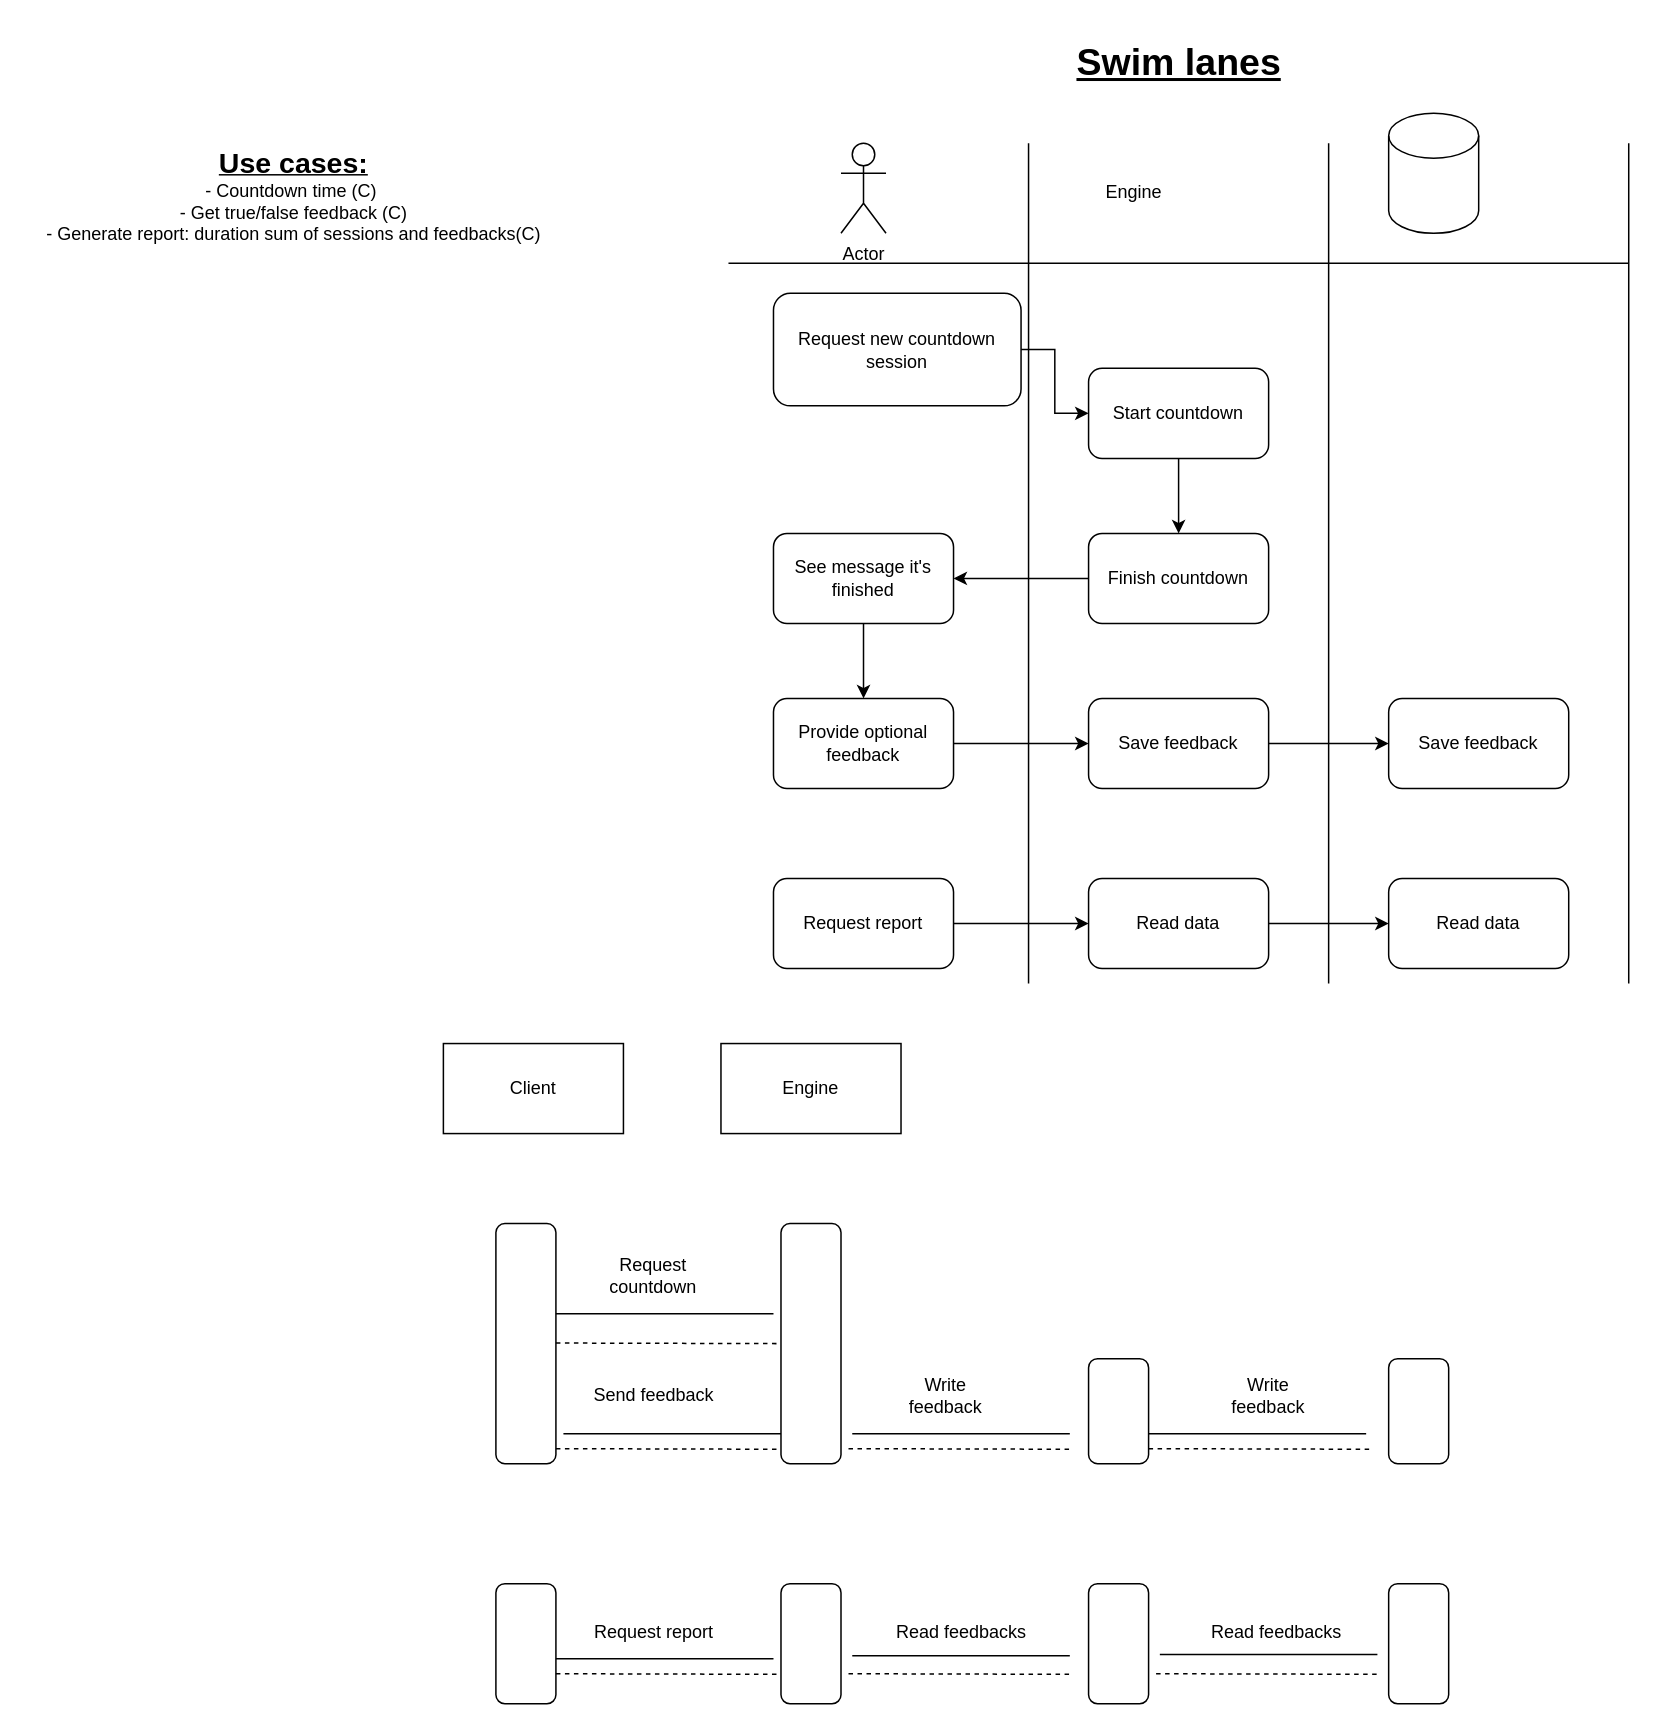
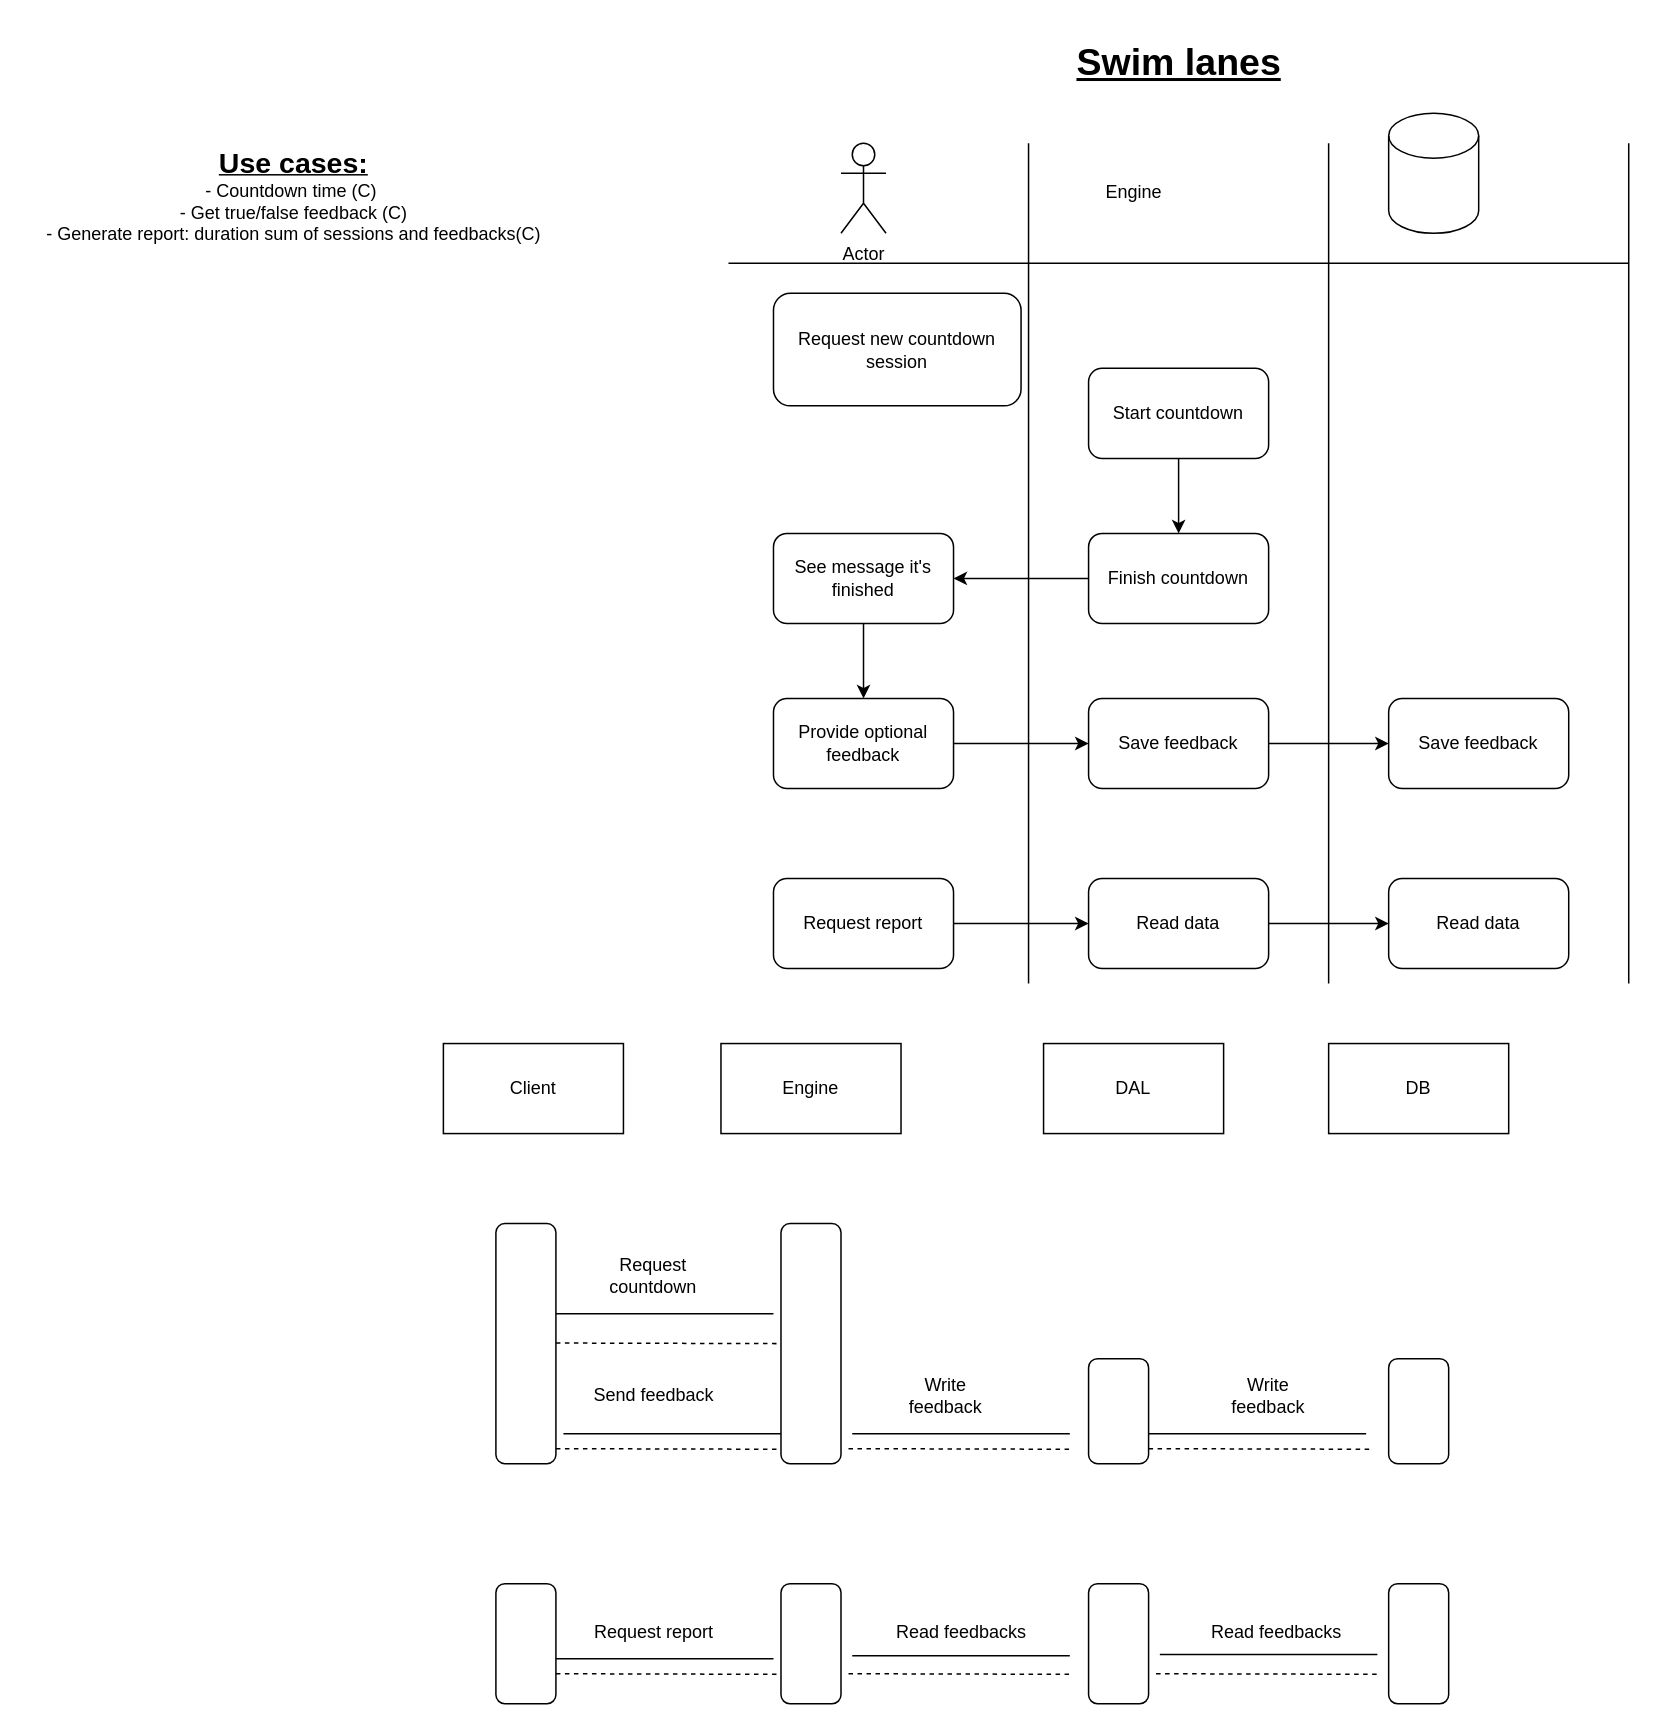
edge "Request new countdown session" -> "Start countdown": removed
node "DAL": added
node "DB": added
